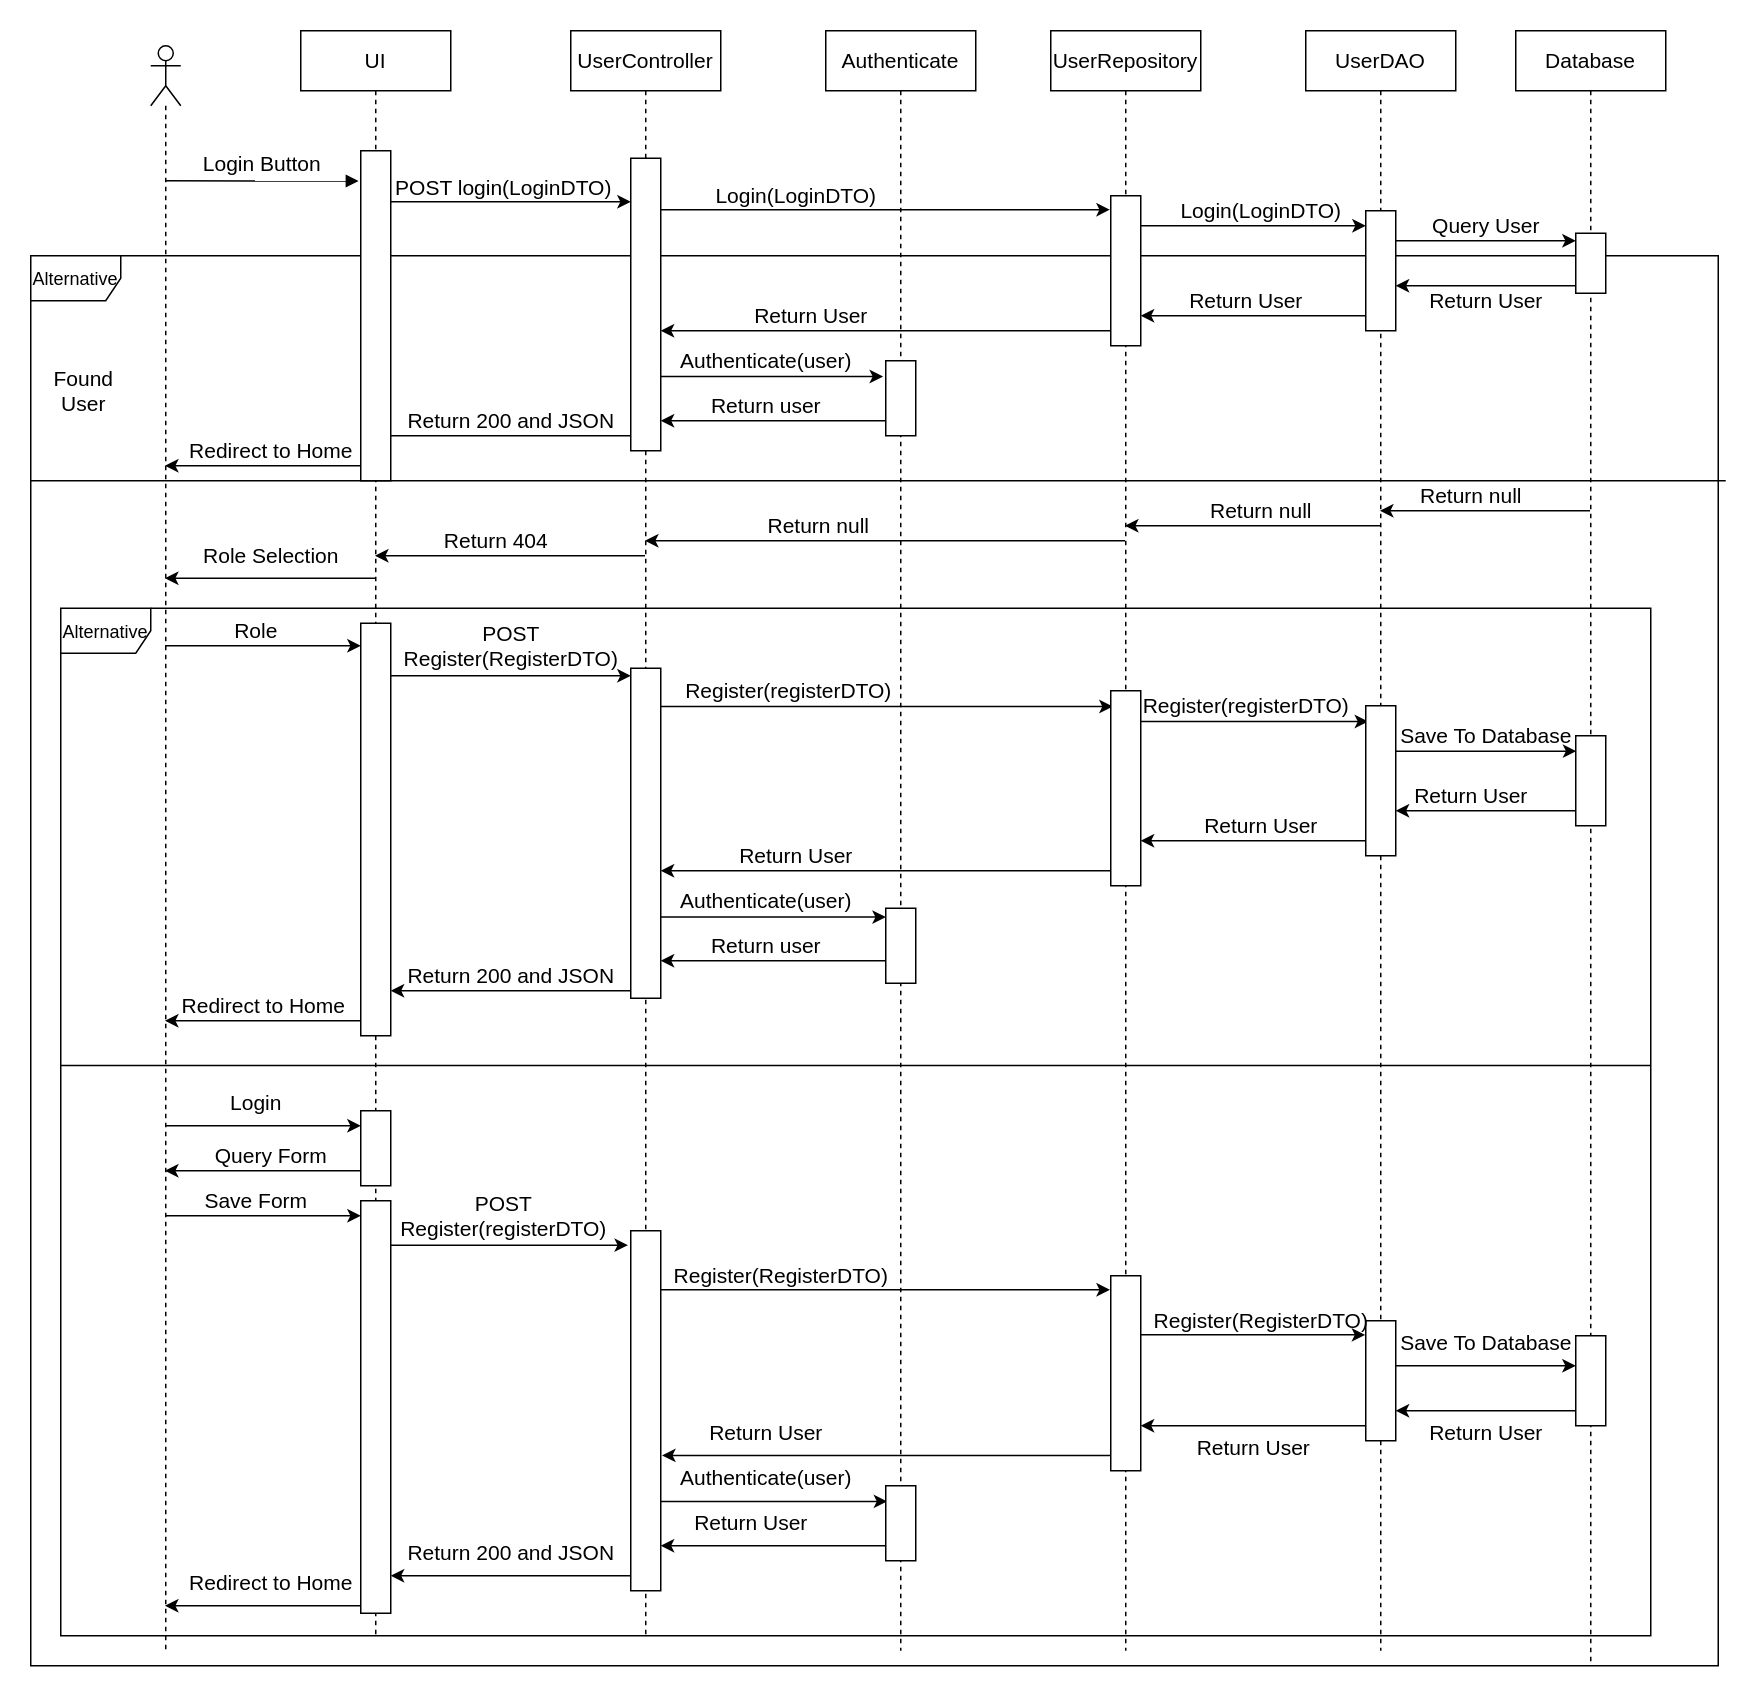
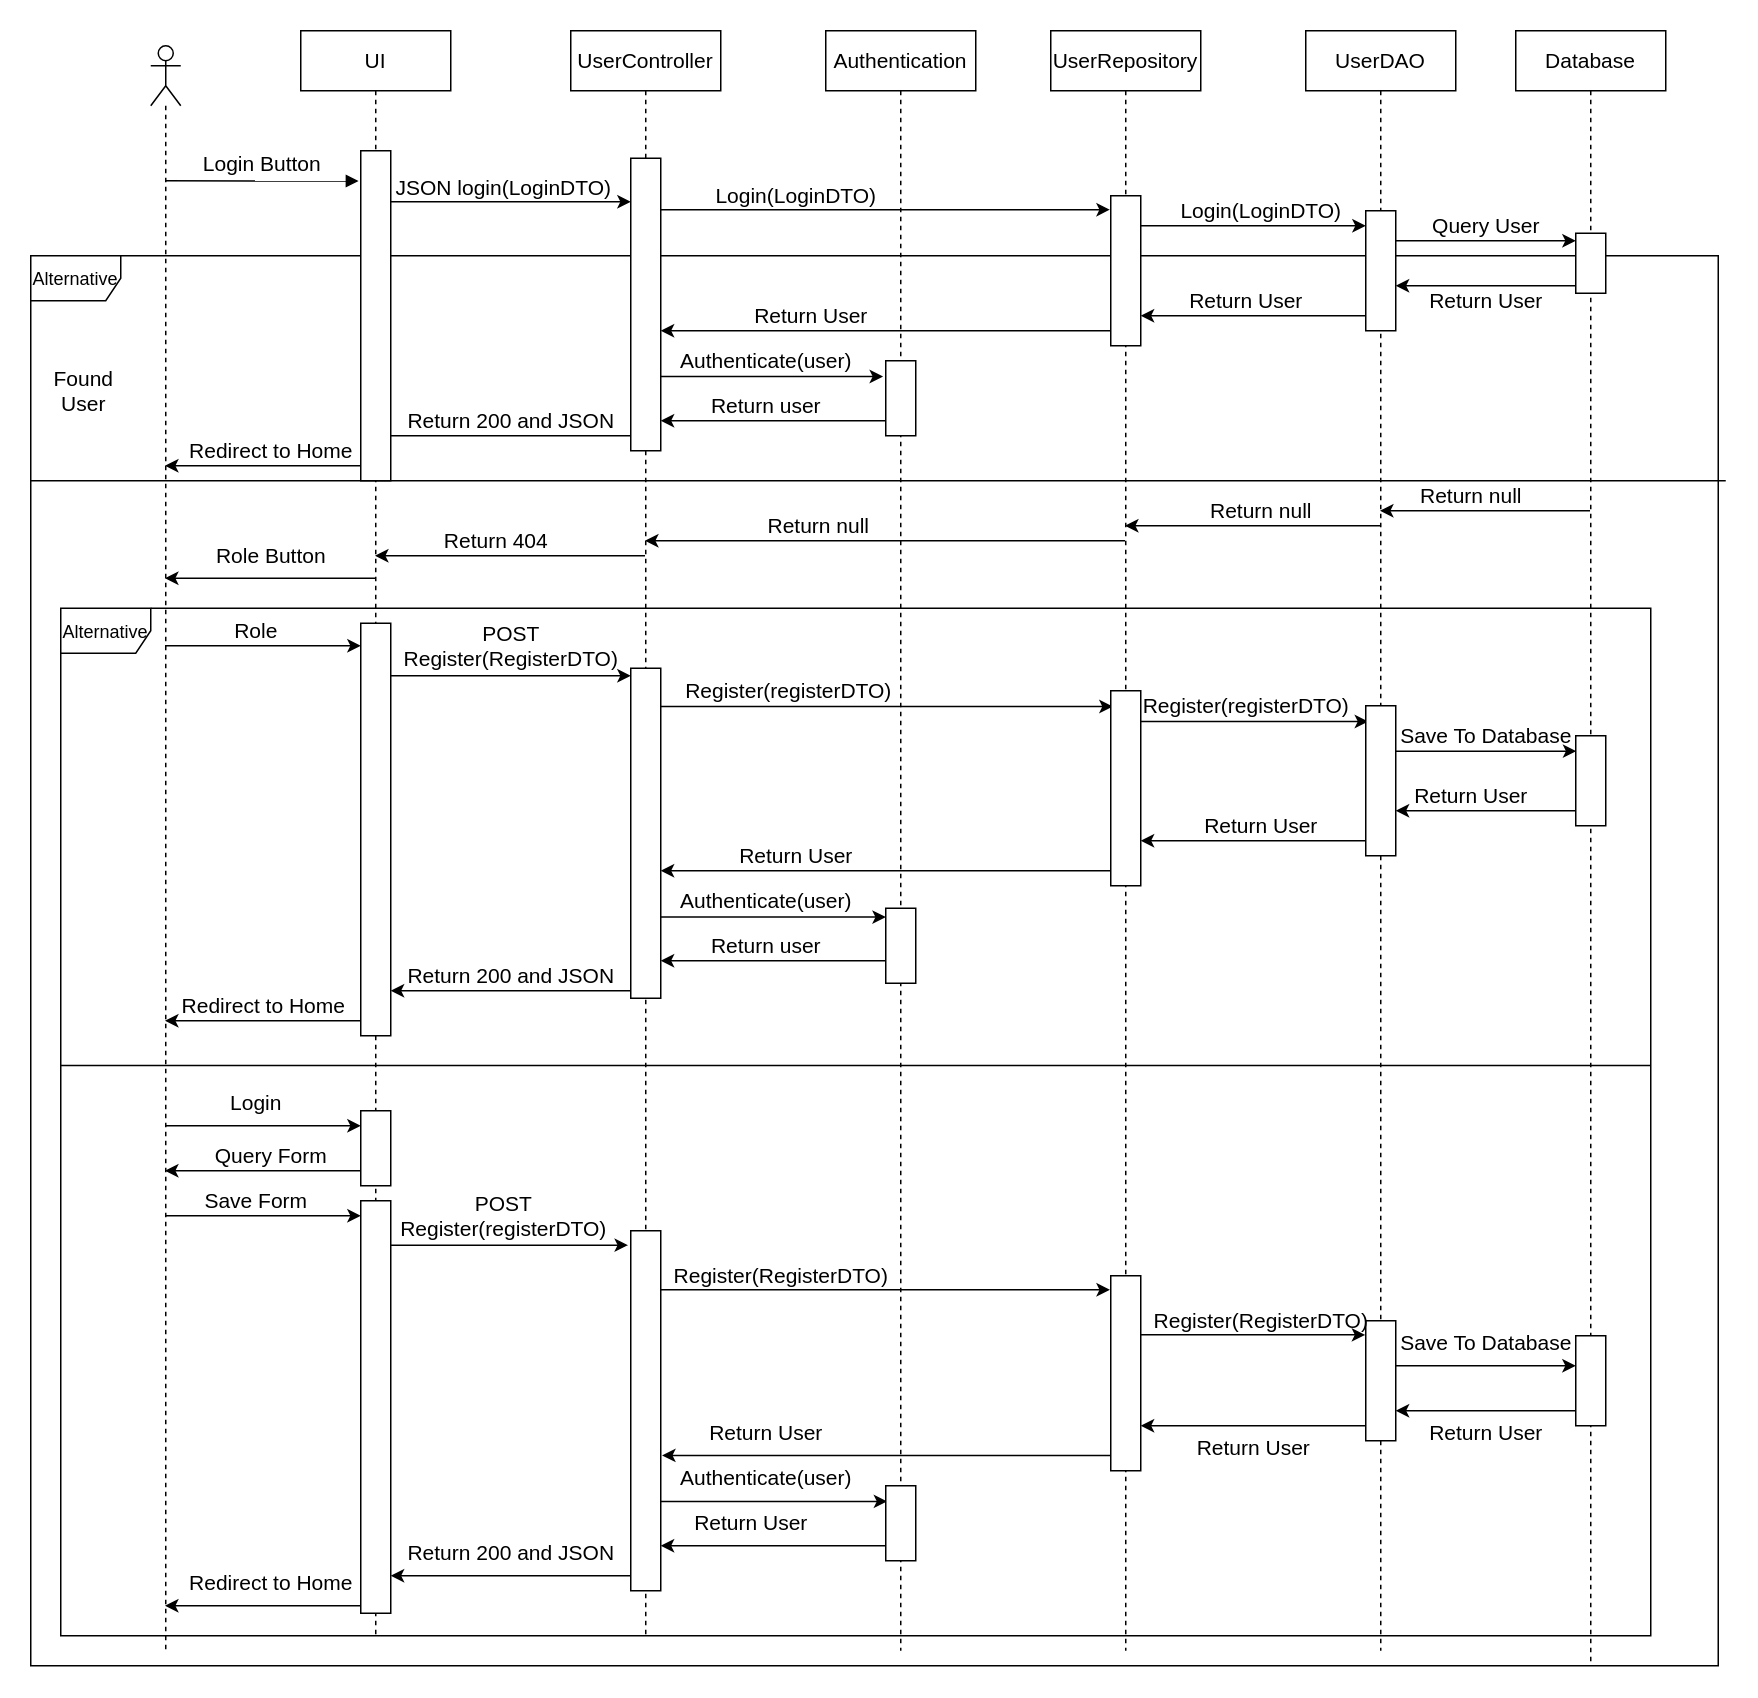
node "Authenticate": label "Authenticate" -> "Authentication"
node "POST login(LoginDTO)": label "POST login(LoginDTO)" -> "JSON login(LoginDTO)"
node "Role Selection": label "Role Selection" -> "Role Button"
